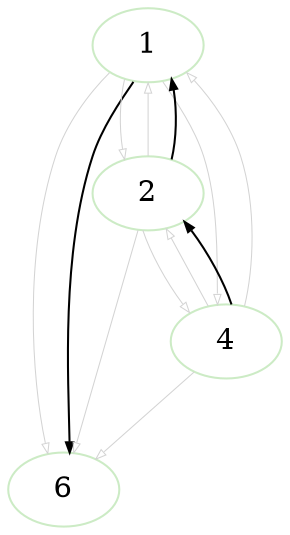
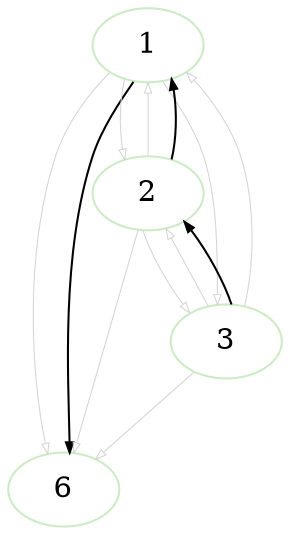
node "4": label "4" -> "3"
